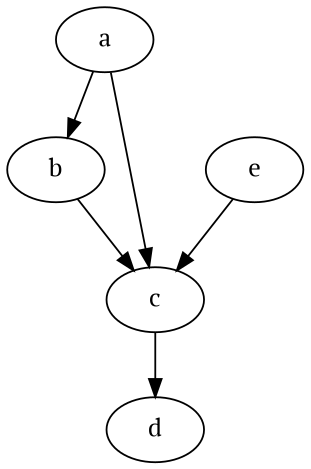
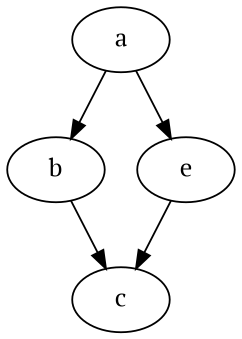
edge "a" -> "c": now "a" -> "e"
node "d": removed
